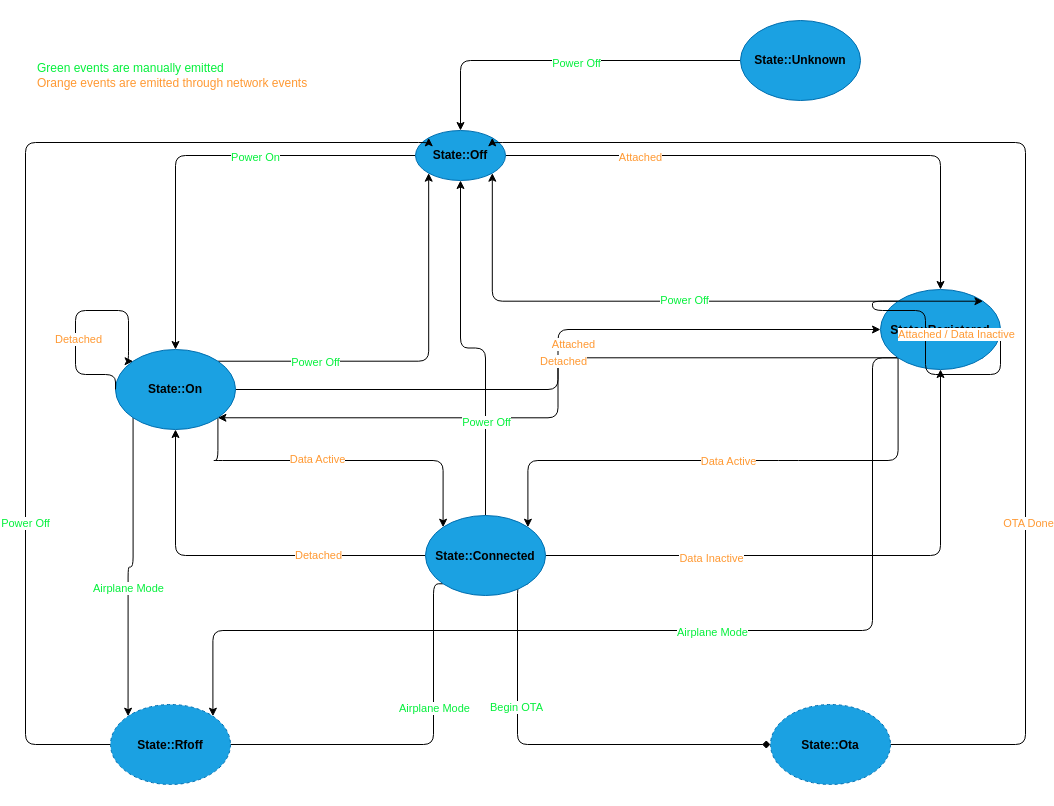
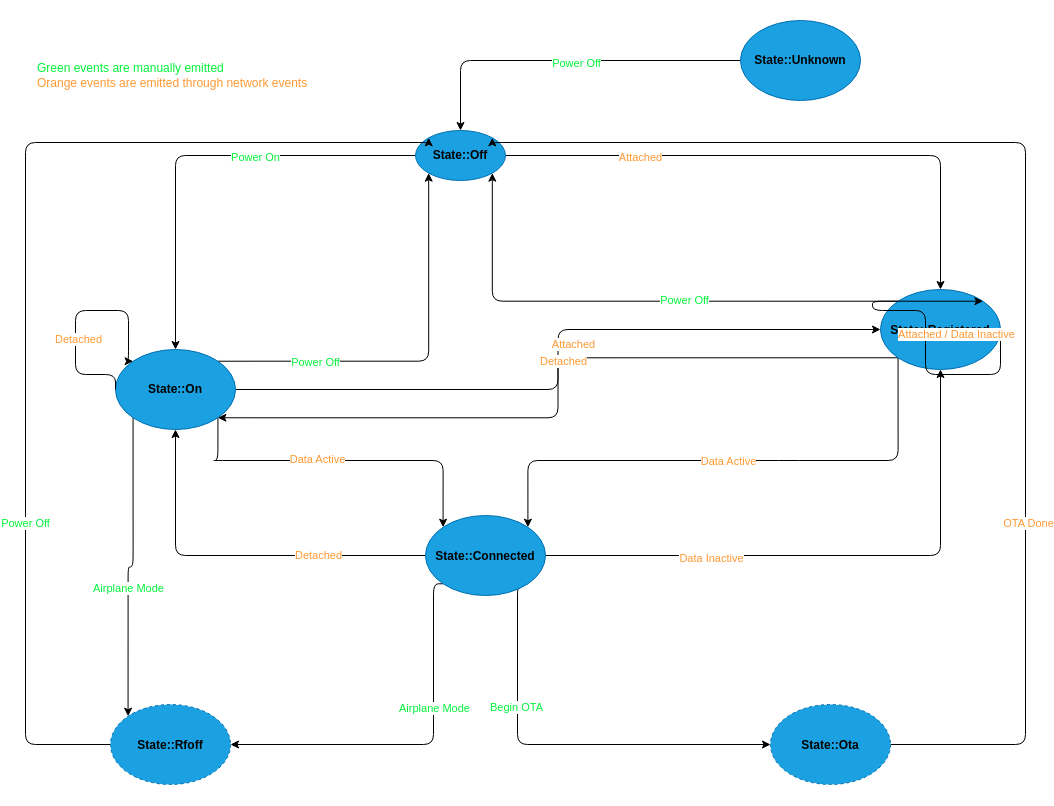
edge "State::Connected" -> "State::Off": removed, label "Power Off"
edge "State::Registered" -> "State::Rfoff": removed, label "Airplane Mode"
edge "State::Connected" -- "State::Rfoff": arrowhead none -> classic
edge "State::Connected" -> "State::Ota": arrowhead diamond -> classic
